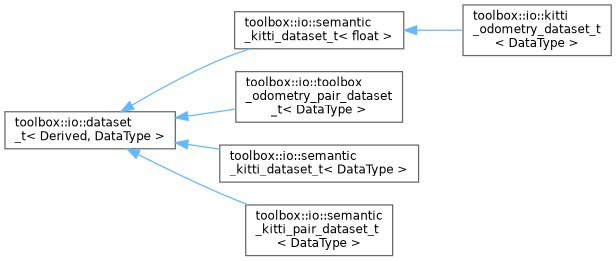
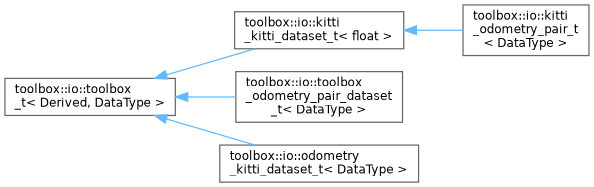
node "toolbox::io::semantic _kitti_dataset_t< float >": label "toolbox::io::semantic _kitti_dataset_t< float >" -> "toolbox::io::kitti _kitti_dataset_t< float >"
node "toolbox::io::kitti _odometry_dataset_t < DataType >": label "toolbox::io::kitti _odometry_dataset_t < DataType >" -> "toolbox::io::kitti _odometry_pair_t < DataType >"
node "toolbox::io::dataset _t< Derived, DataType >": label "toolbox::io::dataset _t< Derived, DataType >" -> "toolbox::io::toolbox _t< Derived, DataType >"
node "toolbox::io::semantic _kitti_dataset_t< DataType >": label "toolbox::io::semantic _kitti_dataset_t< DataType >" -> "toolbox::io::odometry _kitti_dataset_t< DataType >"
node "toolbox::io::semantic _kitti_pair_dataset_t < DataType >": removed
